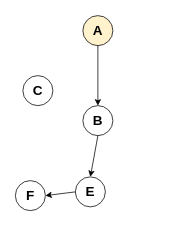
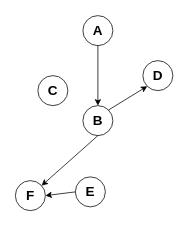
node "A": fillcolor #fff2cc -> #ffffff
node "D": added
node "C": moved (38, 90) -> (53, 90)
edge "B" -> "D": added
edge "B" -> "E": now "B" -> "F"
